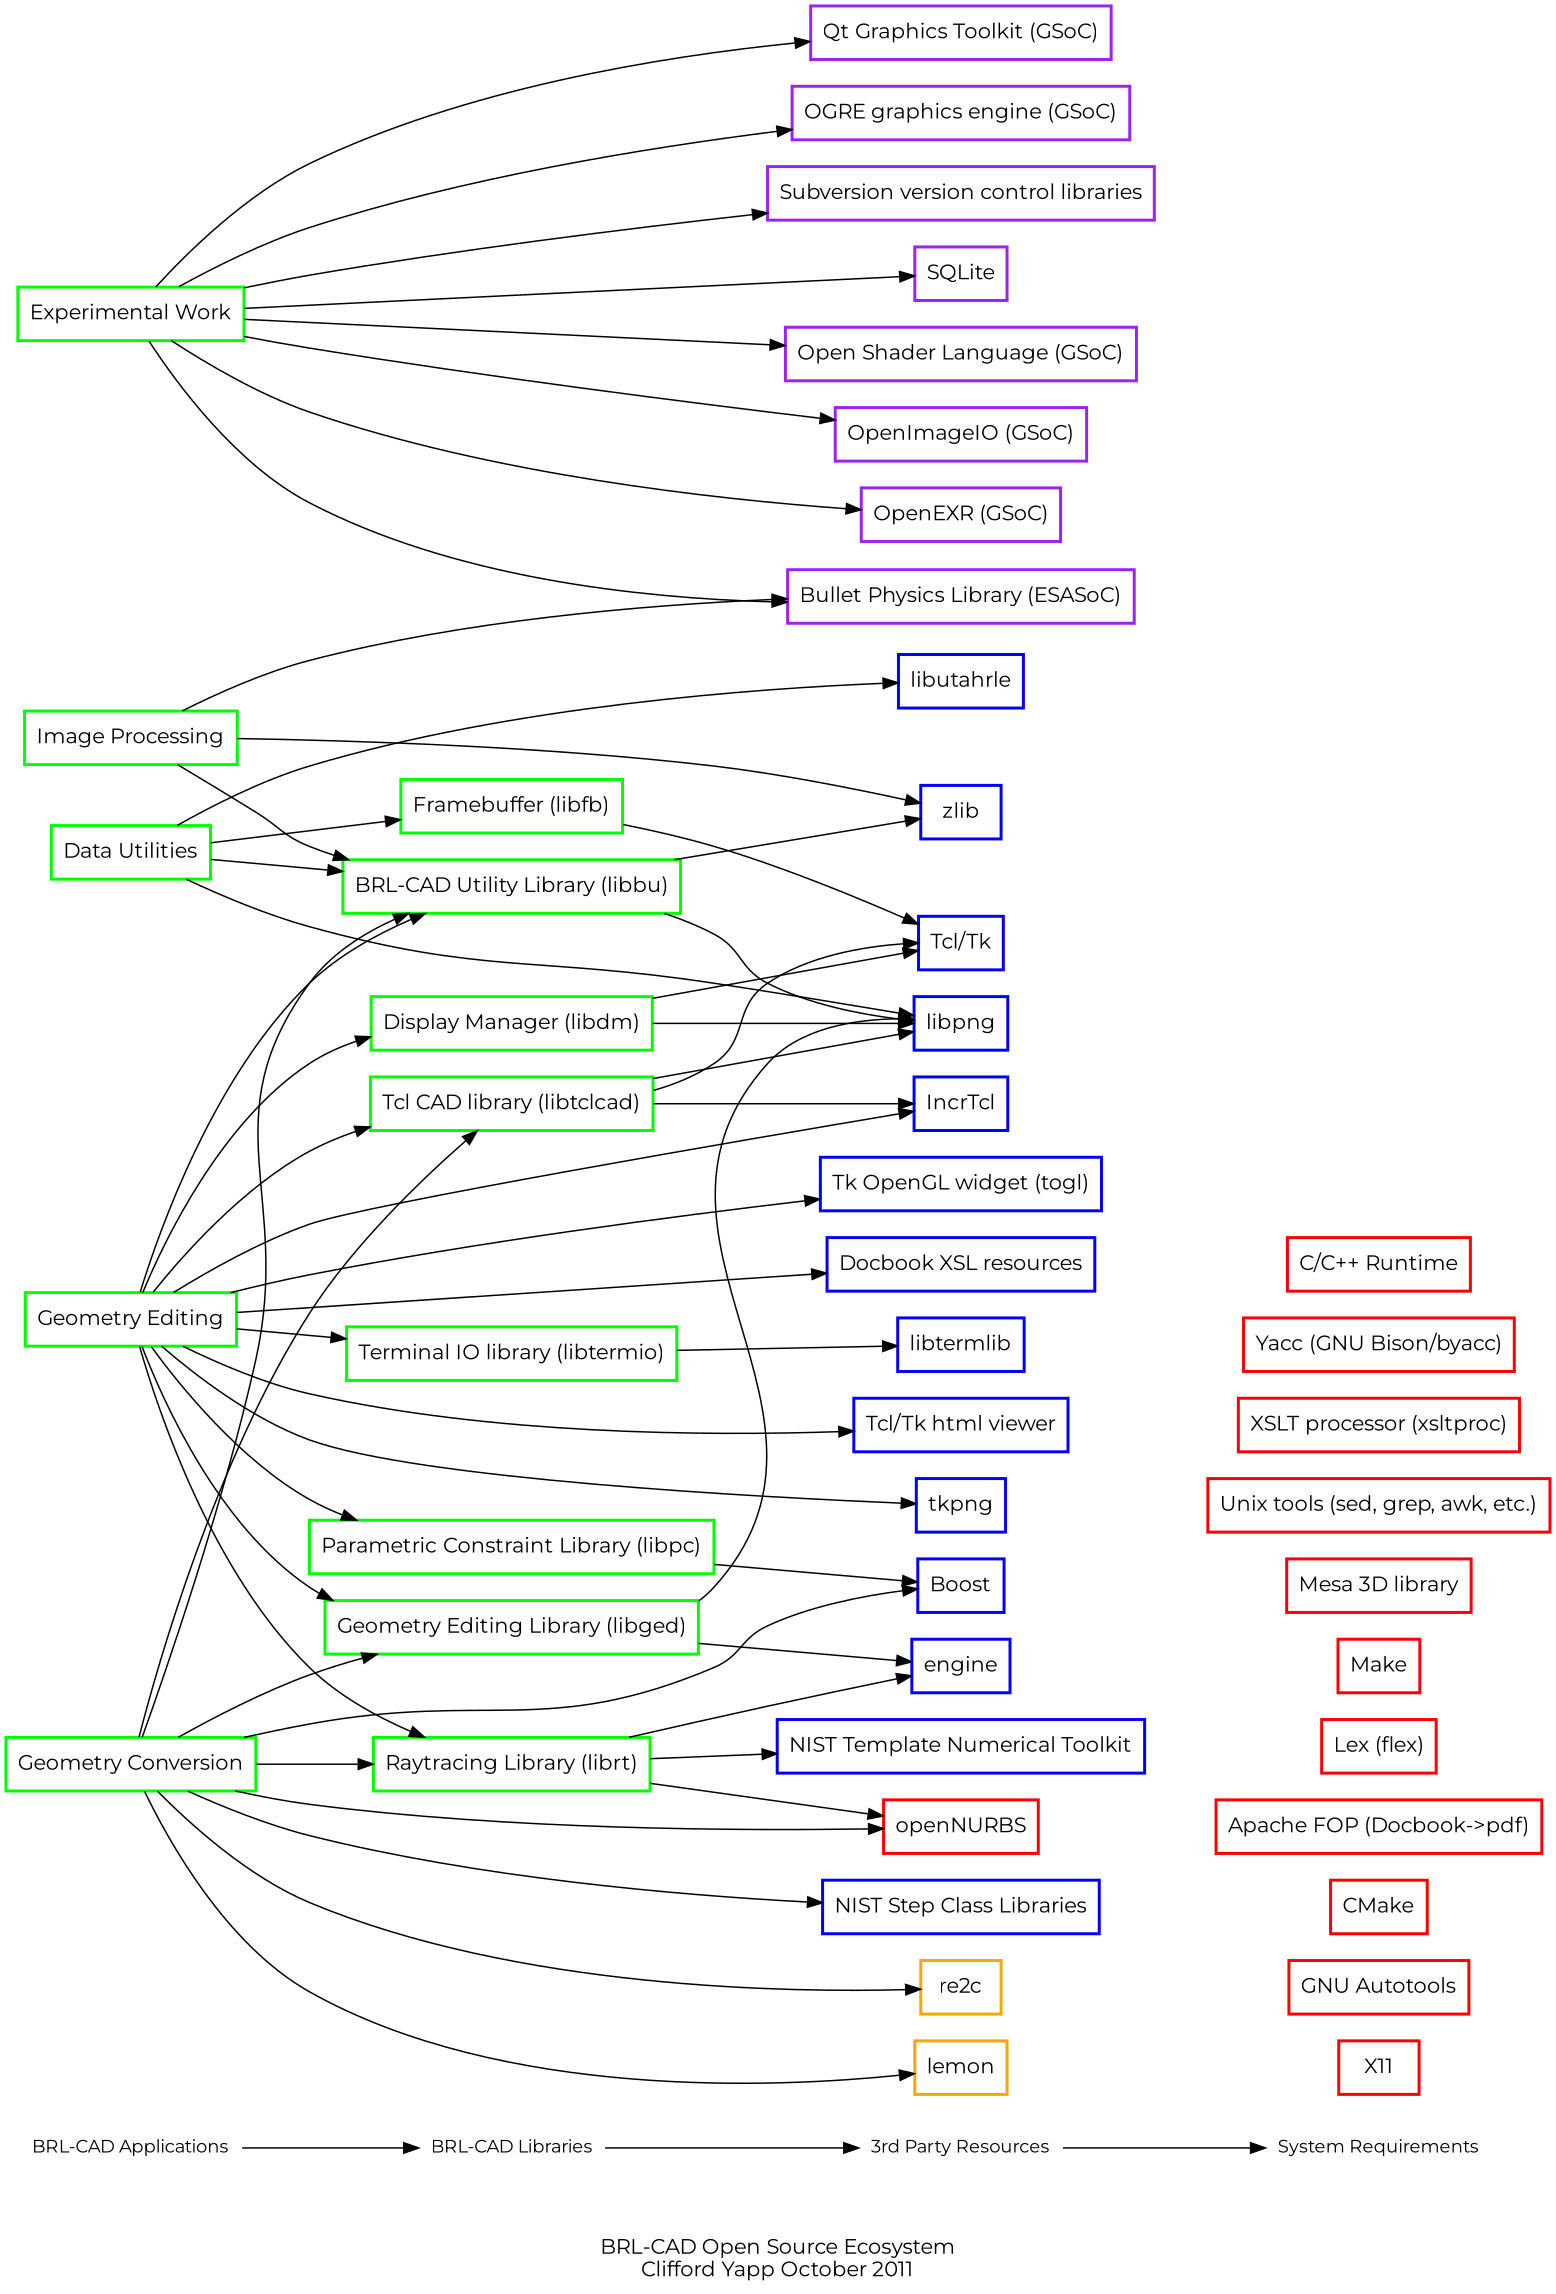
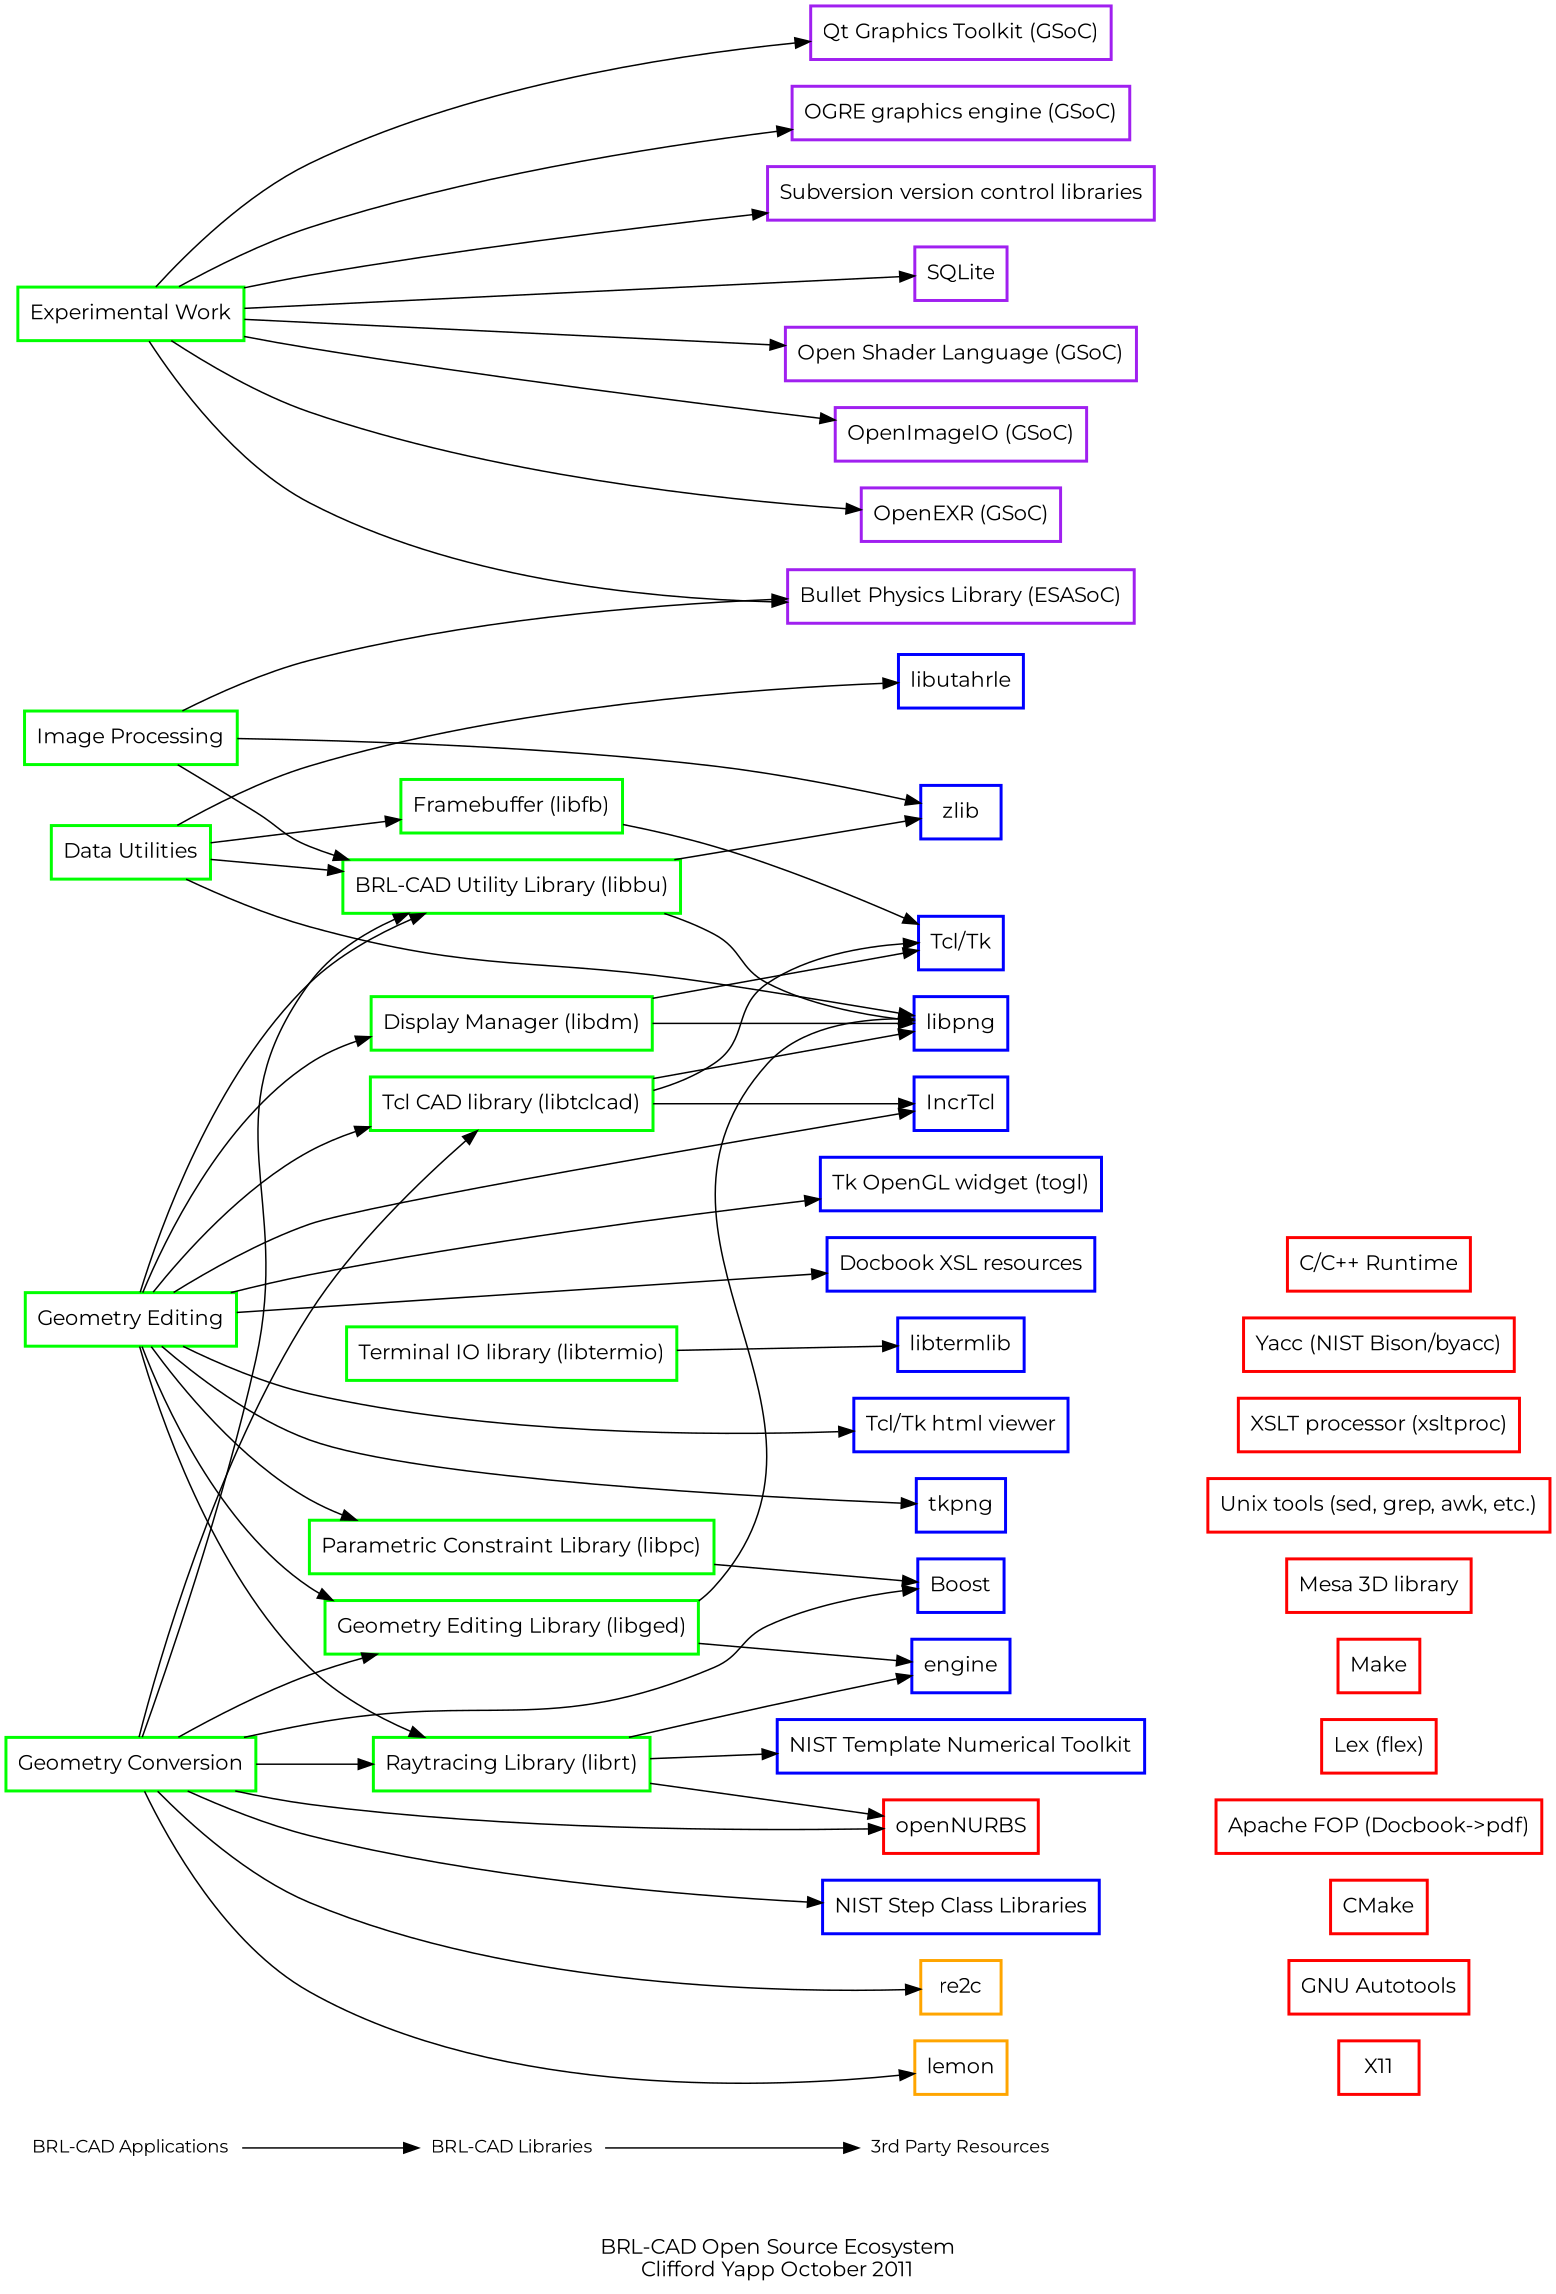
edge "Geometry Editing" -> "Terminal IO library (libtermio)": removed
node "Yacc (GNU Bison/byacc)": label "Yacc (GNU Bison/byacc)" -> "Yacc (NIST Bison/byacc)"
node "System Requirements": removed
